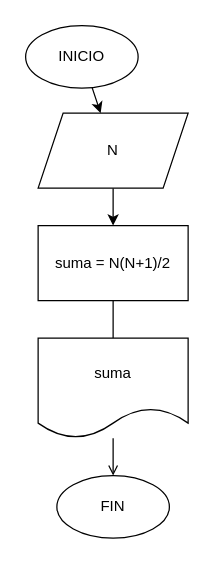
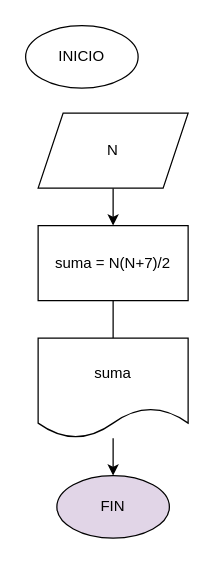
edge "INICIO" -> "N": removed
node "suma = N(N+1)/2": label "suma = N(N+1)/2" -> "suma = N(N+7)/2"
edge "suma" -> "FIN": arrowhead open -> classic
node "FIN": fillcolor #ffffff -> #e1d5e7
